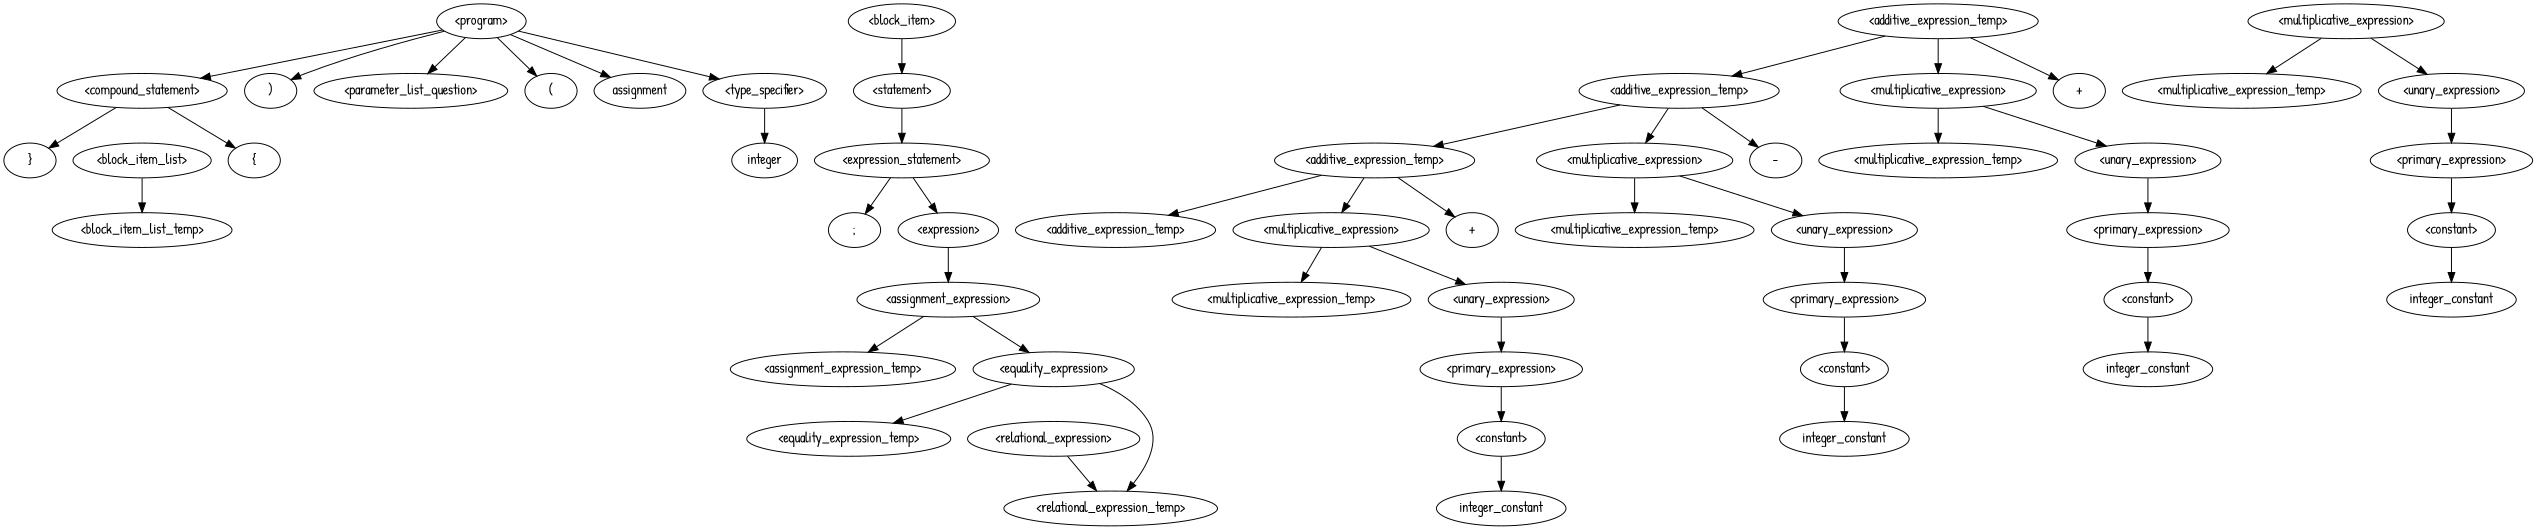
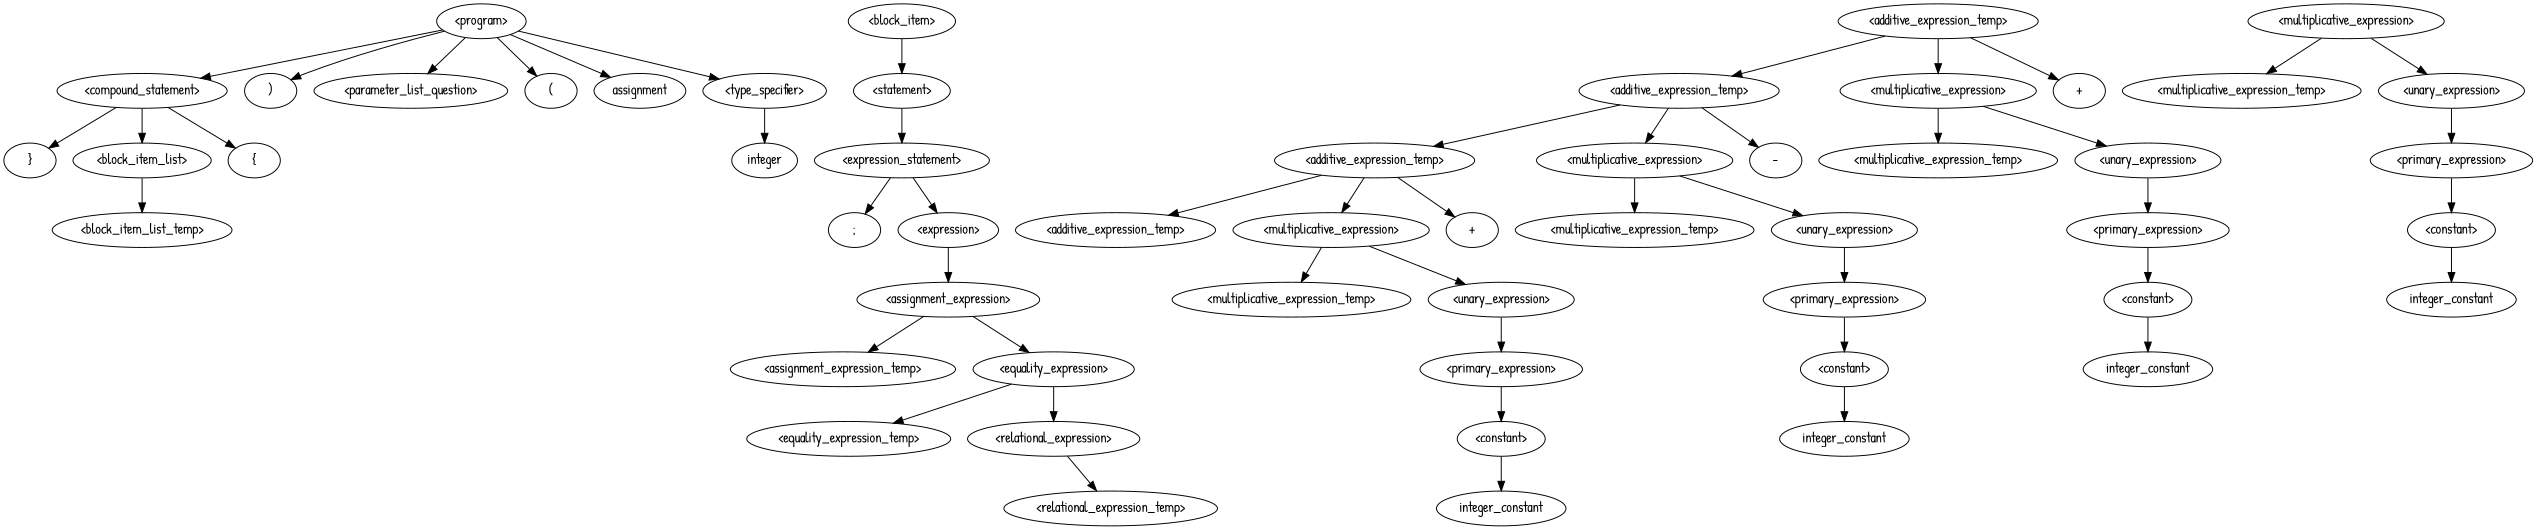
edge "<compound_statement>" -> "<block_item_list>": added
edge "<equality_expression>" -> "<relational_expression_temp>": now "<equality_expression>" -> "<relational_expression>"
